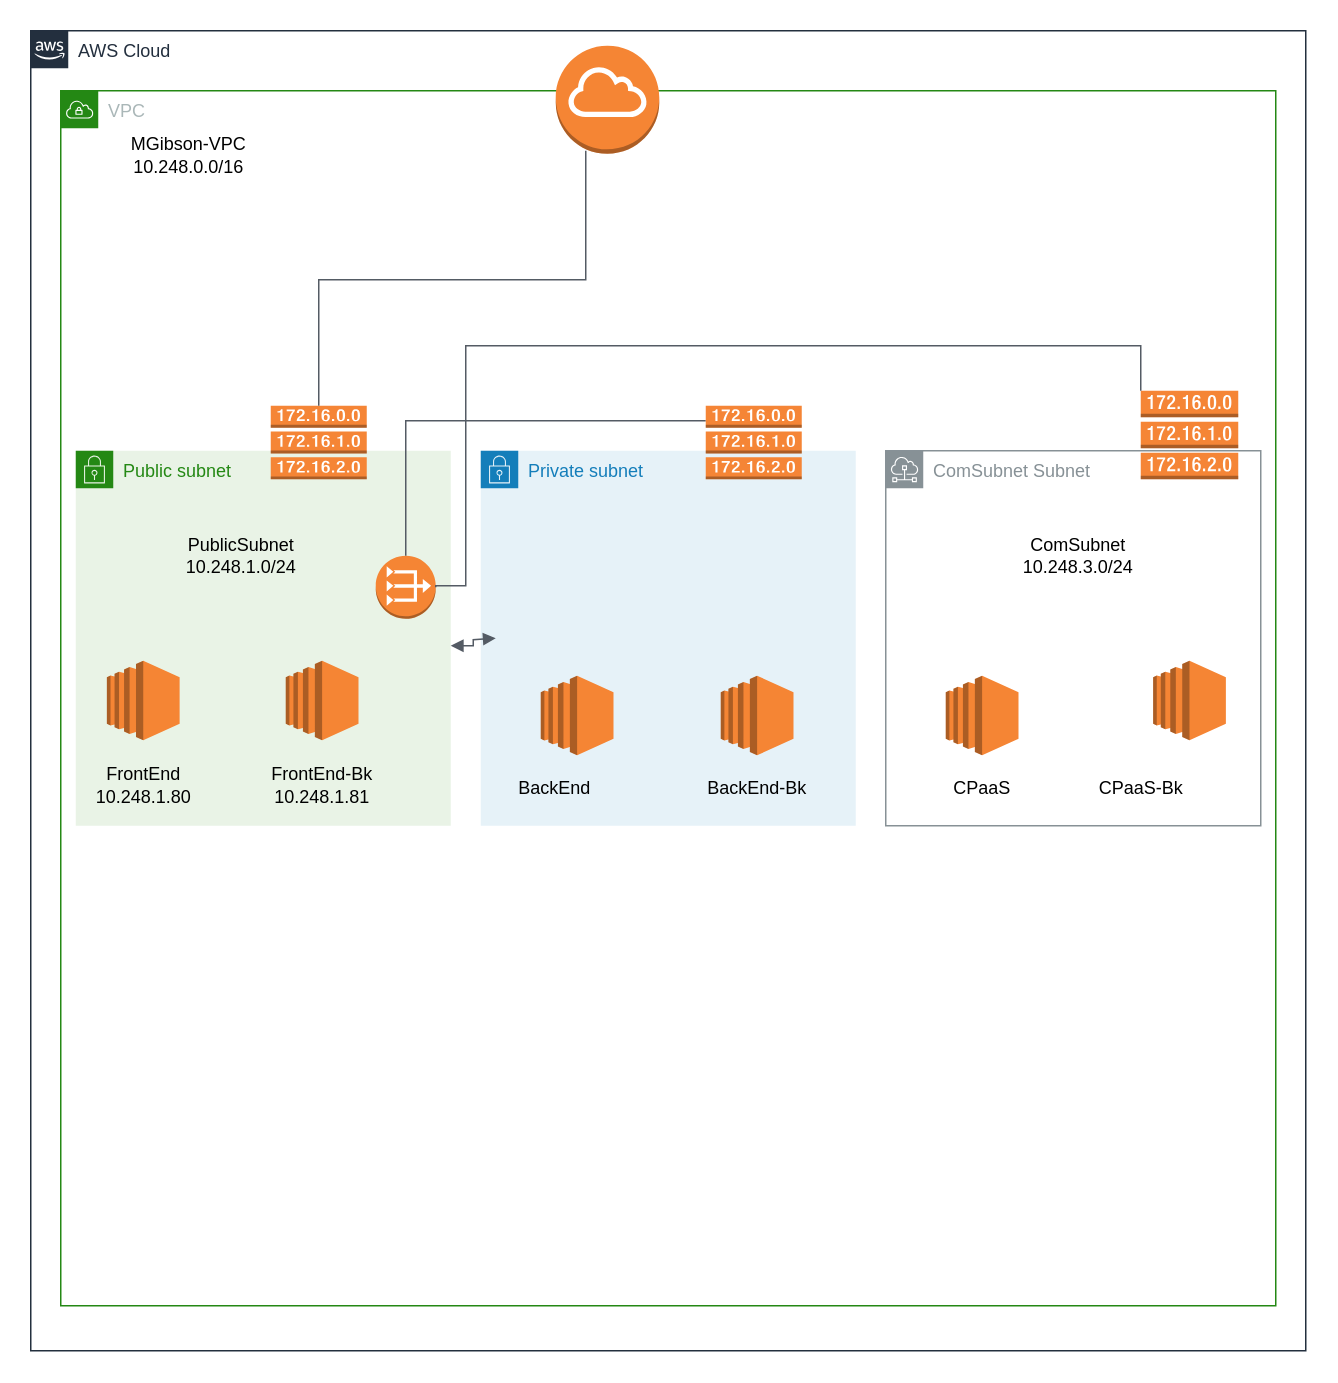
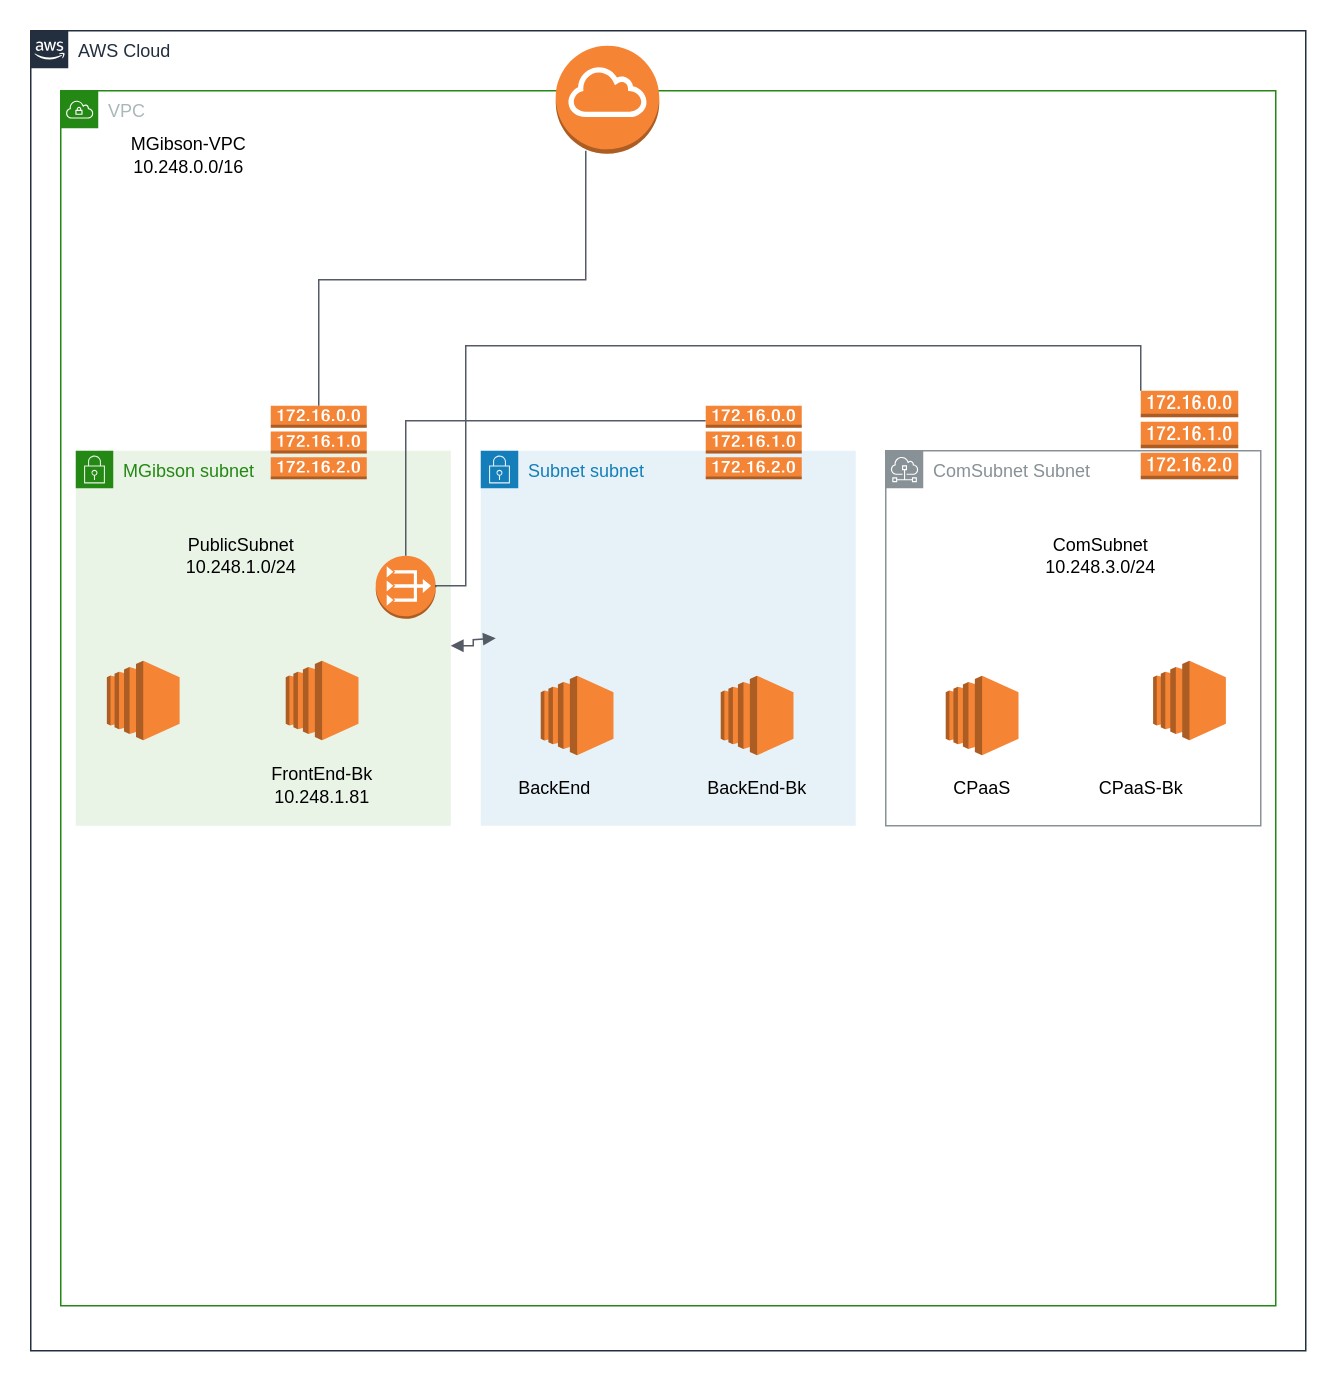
node "Public subnet": label "Public subnet" -> "MGibson subnet"
node "Private subnet": label "Private subnet" -> "Subnet subnet"
node "ComSubnet 10.248.3.0/24": moved (1078, 556) -> (1101, 556)
node "FrontEnd 10.248.1.80": removed
